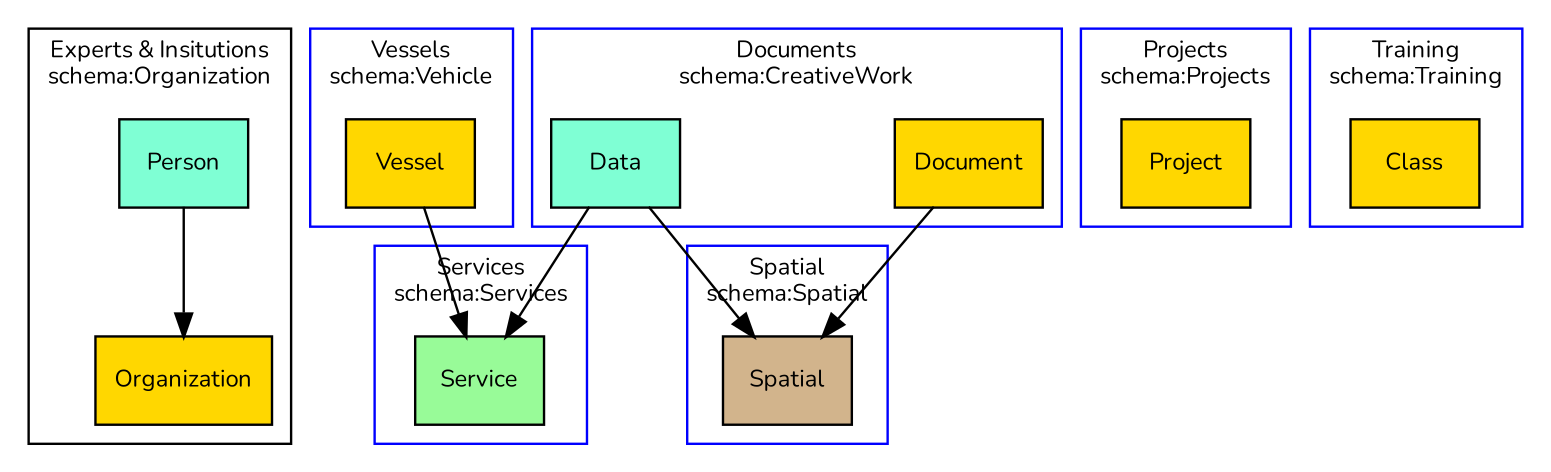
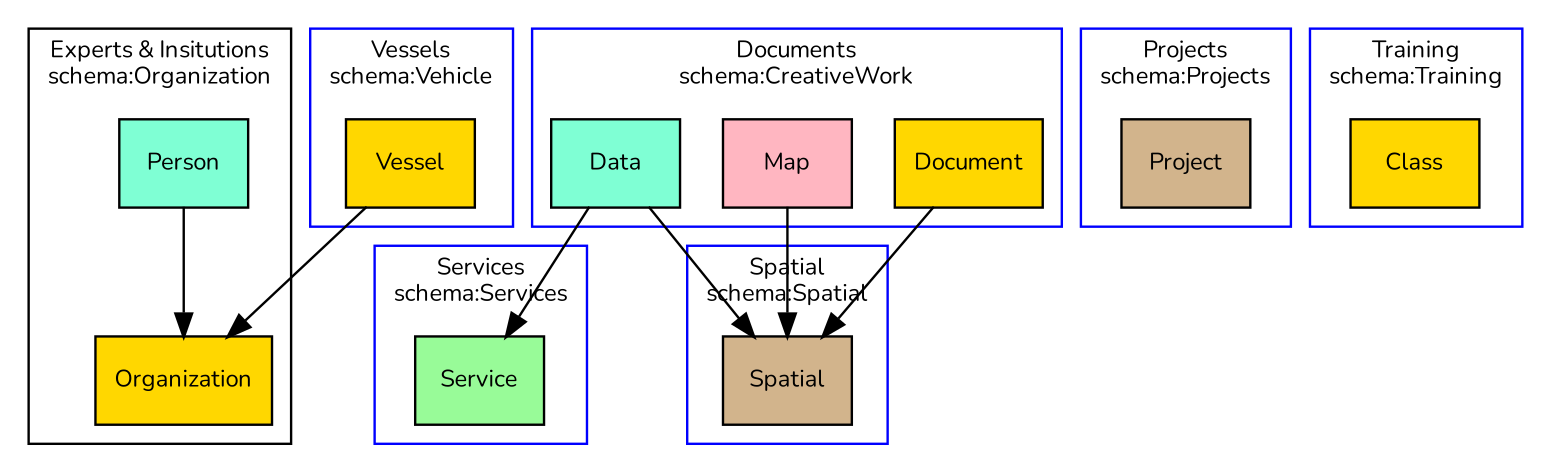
node "Map": added
node "Project": fillcolor gold -> tan
edge "Vessel" -> "Service": now "Vessel" -> "Organization"
